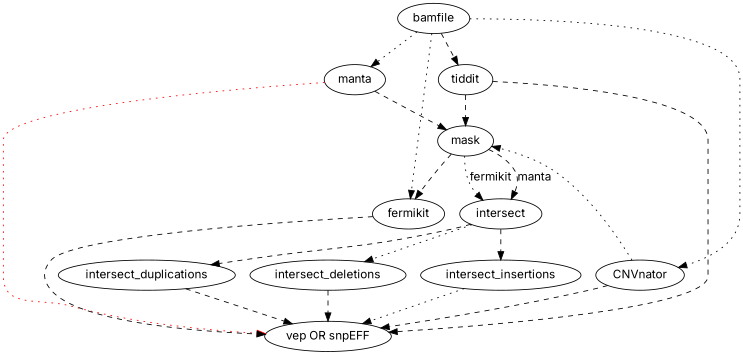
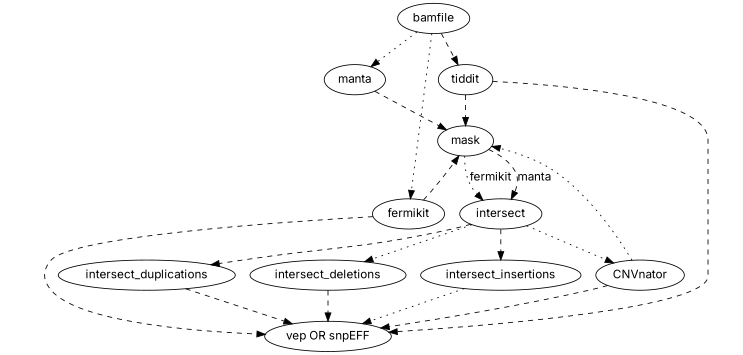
edge "bamfile" -> "CNVnator": now "intersect" -> "CNVnator"
edge "mask" -> "fermikit": reversed
edge "manta" -> "vep OR snpEFF": removed
